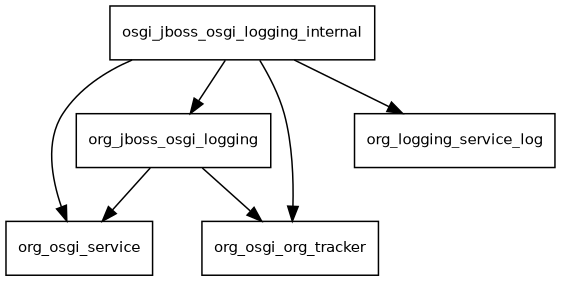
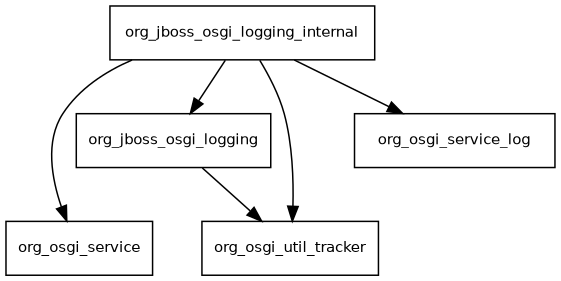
node "osgi_jboss_osgi_logging_internal": label "osgi_jboss_osgi_logging_internal" -> "org_jboss_osgi_logging_internal"
node "org_logging_service_log": label "org_logging_service_log" -> "org_osgi_service_log"
edge "org_jboss_osgi_logging" -> "org_osgi_service": removed
node "org_osgi_org_tracker": label "org_osgi_org_tracker" -> "org_osgi_util_tracker"
